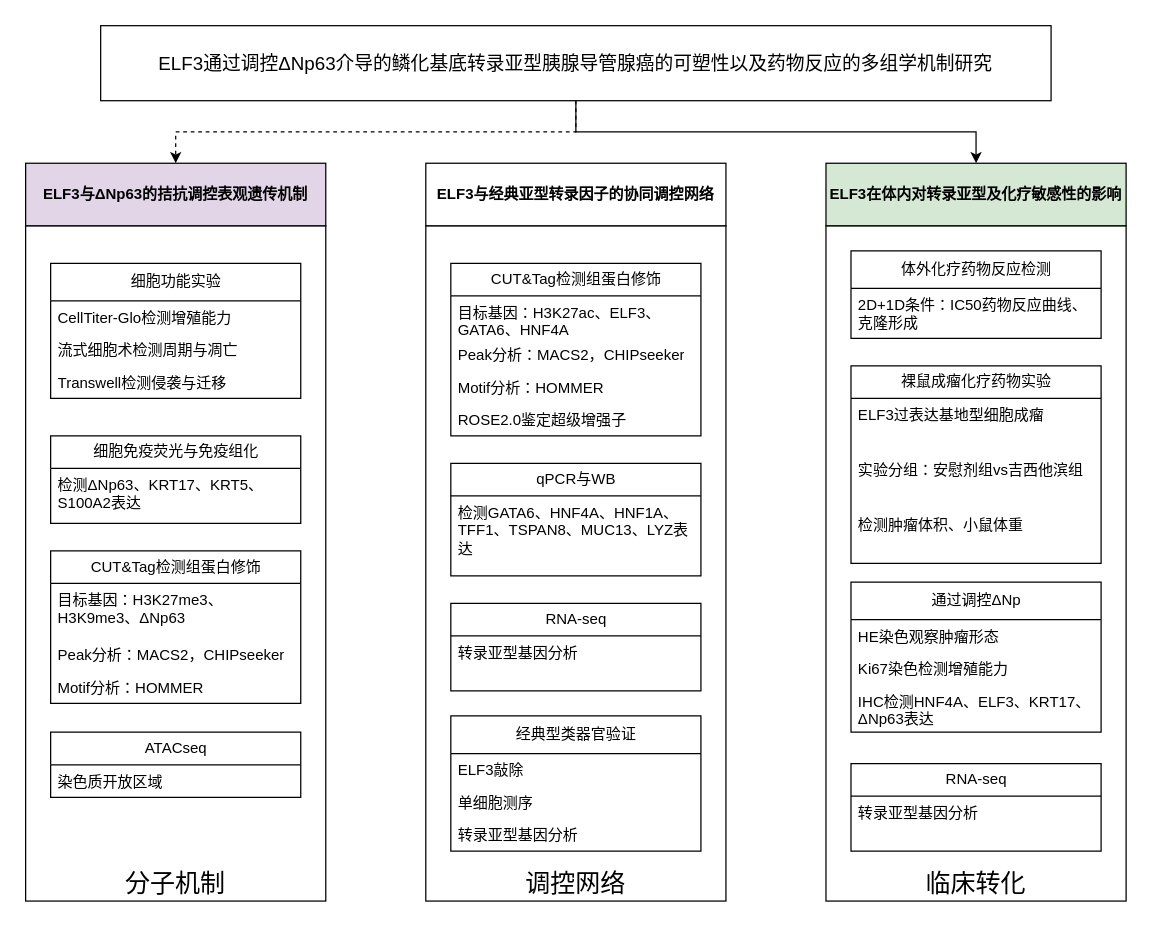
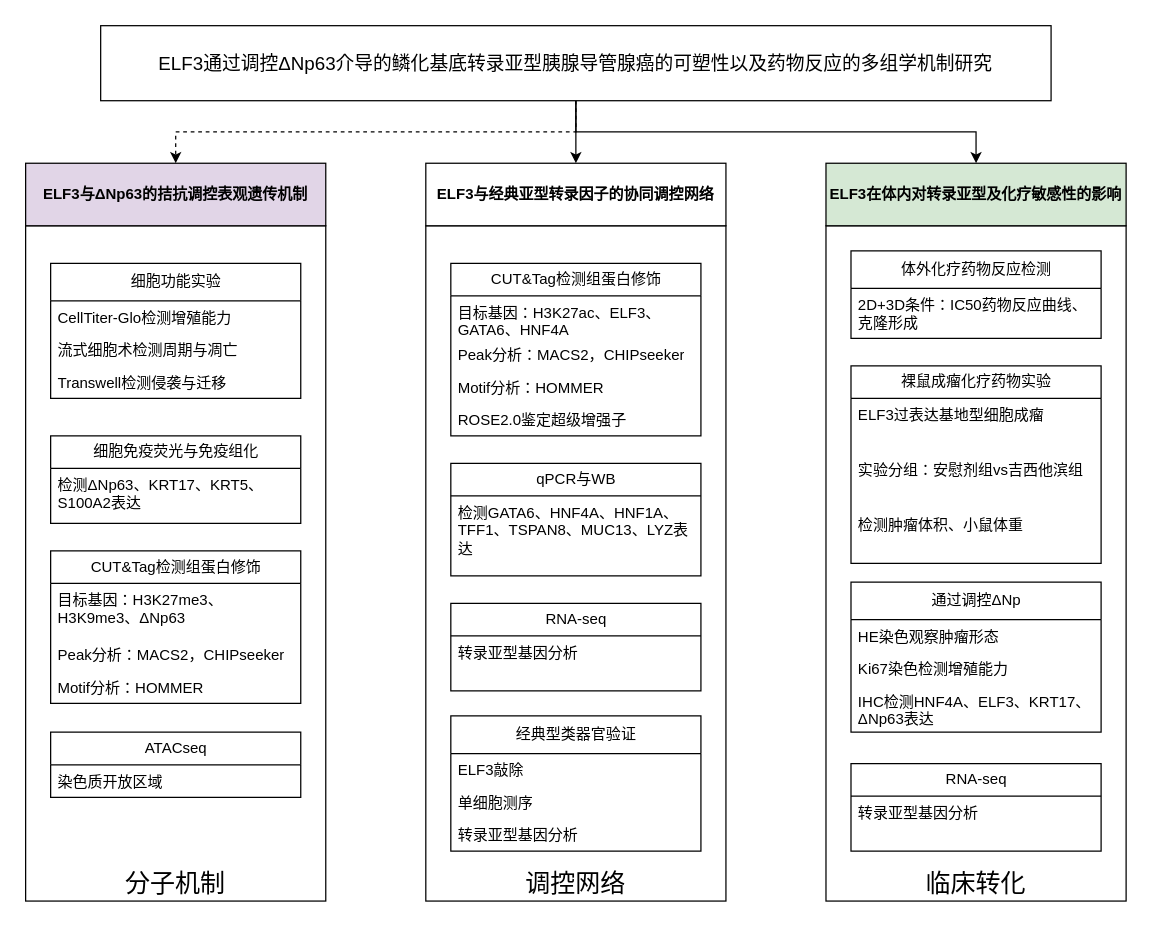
edge "ELF3通过调控ΔNp63介导的鳞化基底转录亚型胰腺导管腺癌的可塑性以及药物反应的多组学机制研究" -> "ELF3与经典亚型转录因子的协同调控网络": added
node "2D+1D条件：IC50药物反应曲线、克隆形成": label "2D+1D条件：IC50药物反应曲线、克隆形成" -> "2D+3D条件：IC50药物反应曲线、克隆形成"
